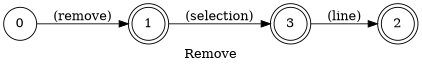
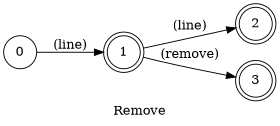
edge "0" -> "1": label "(remove)" -> "(line)"
edge "1" -> "3": label "(selection)" -> "(remove)"
edge "3" -> "2": now "1" -> "2"
